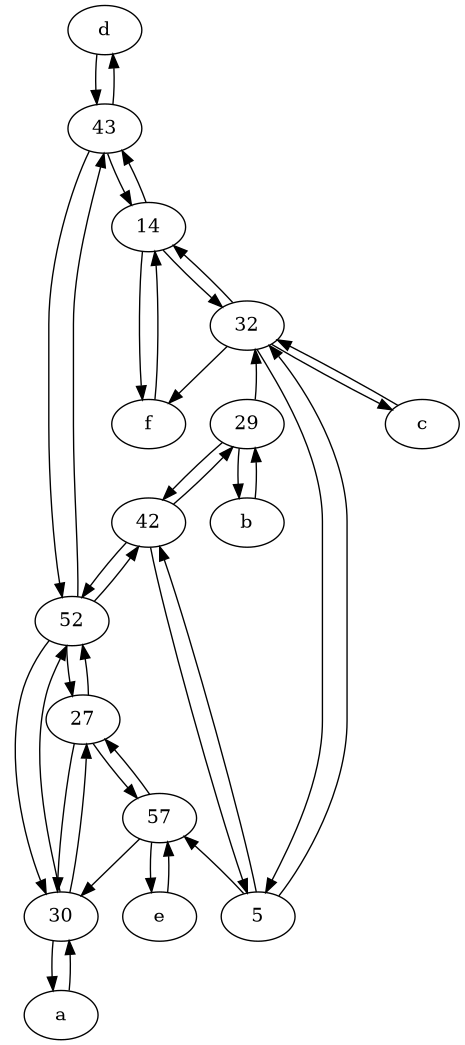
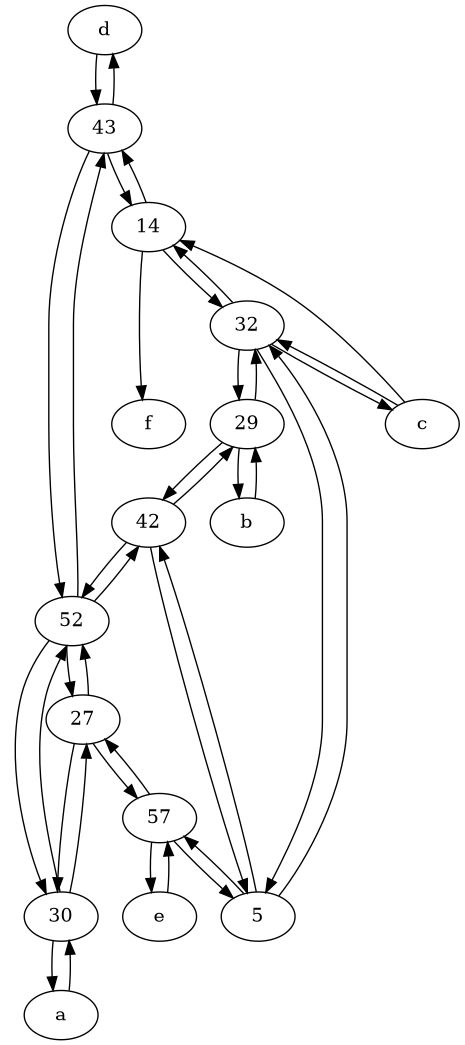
edge "f" -> "14": now "c" -> "14"
edge "32" -> "f": now "32" -> "29"
edge "57" -> "30": now "57" -> "5"
